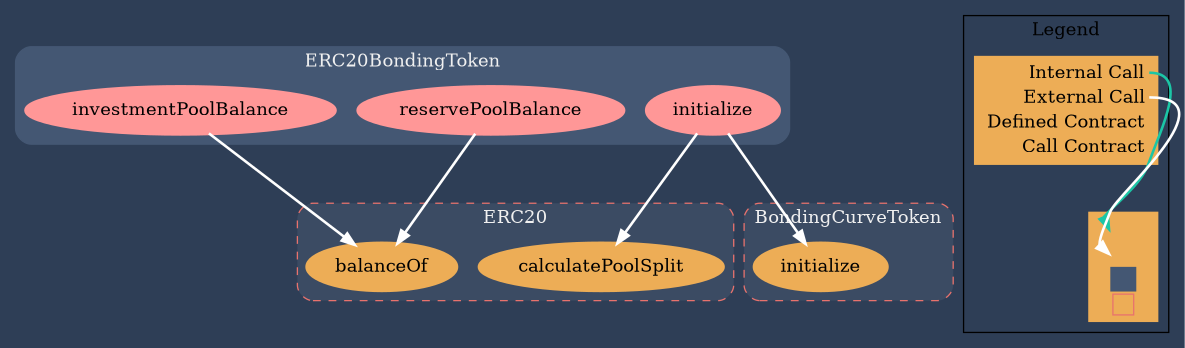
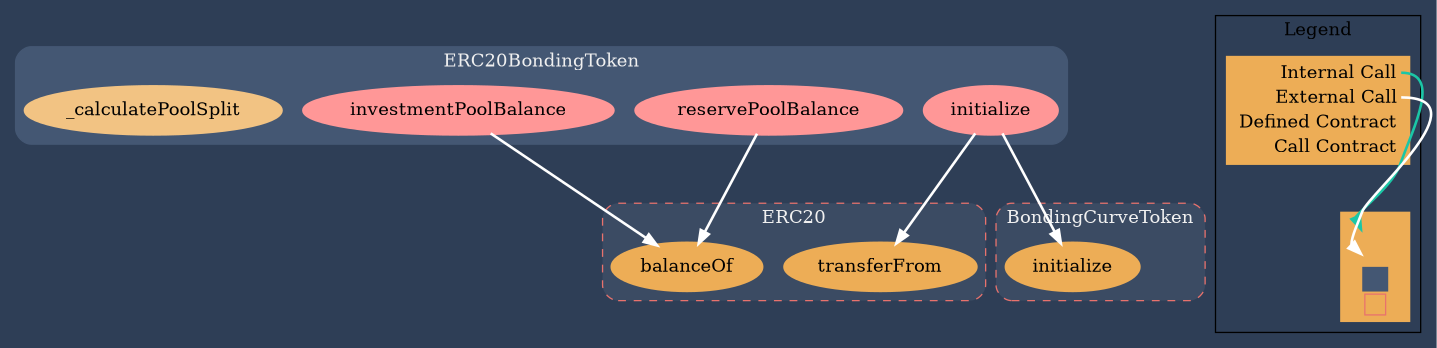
node "_calculatePoolSplit": added
node "calculatePoolSplit": label "calculatePoolSplit" -> "transferFrom"
